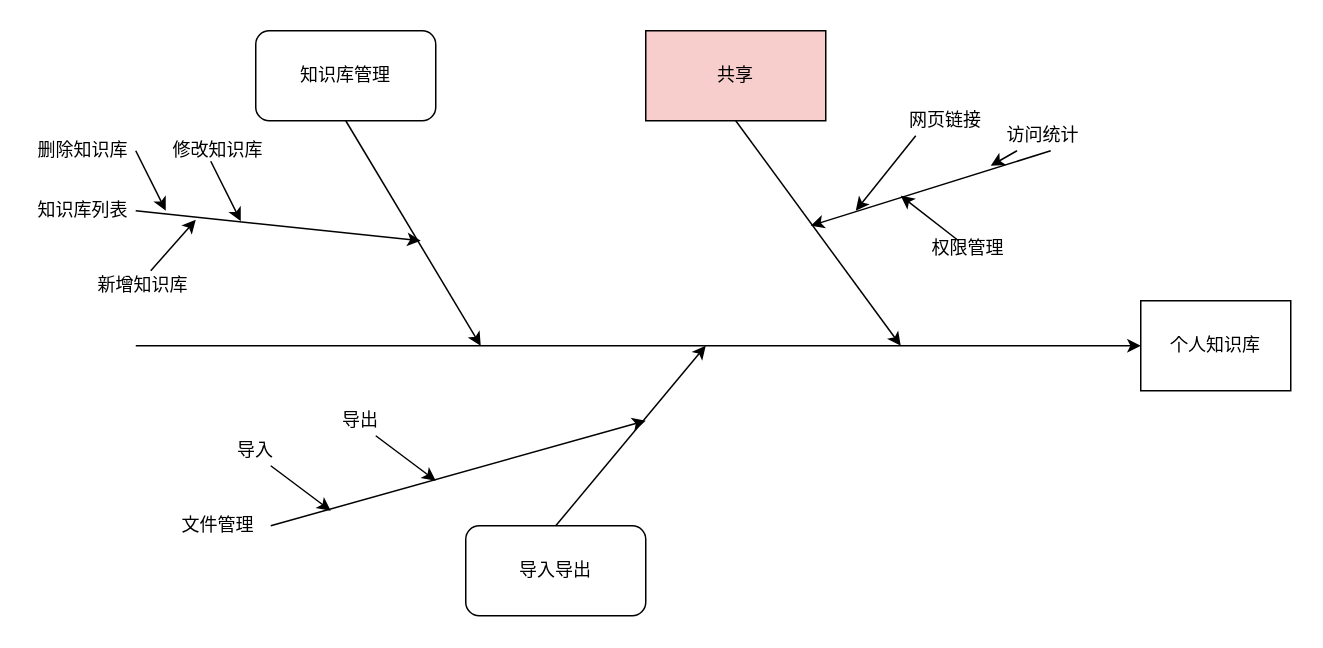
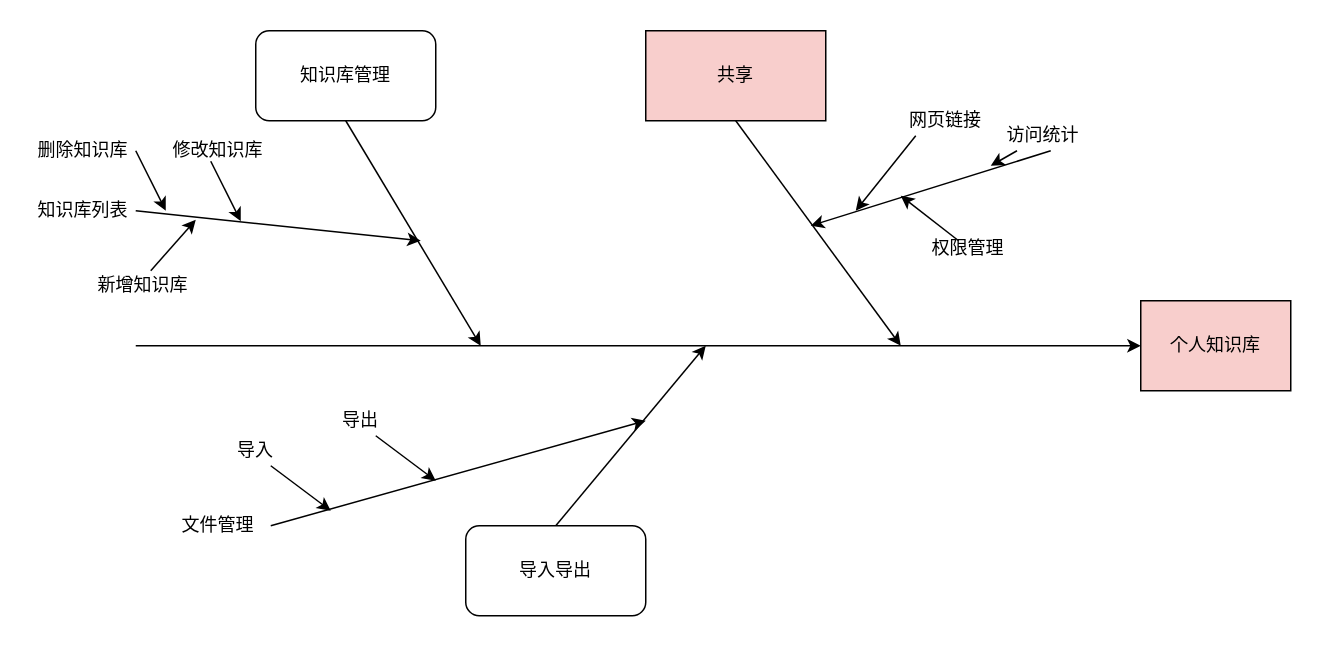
node "个人知识库": fillcolor #ffffff -> #f8cecc
